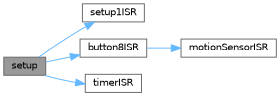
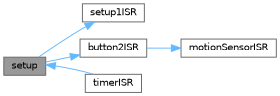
node "button8ISR": label "button8ISR" -> "button2ISR"
edge "setup" -> "timerISR": reversed
